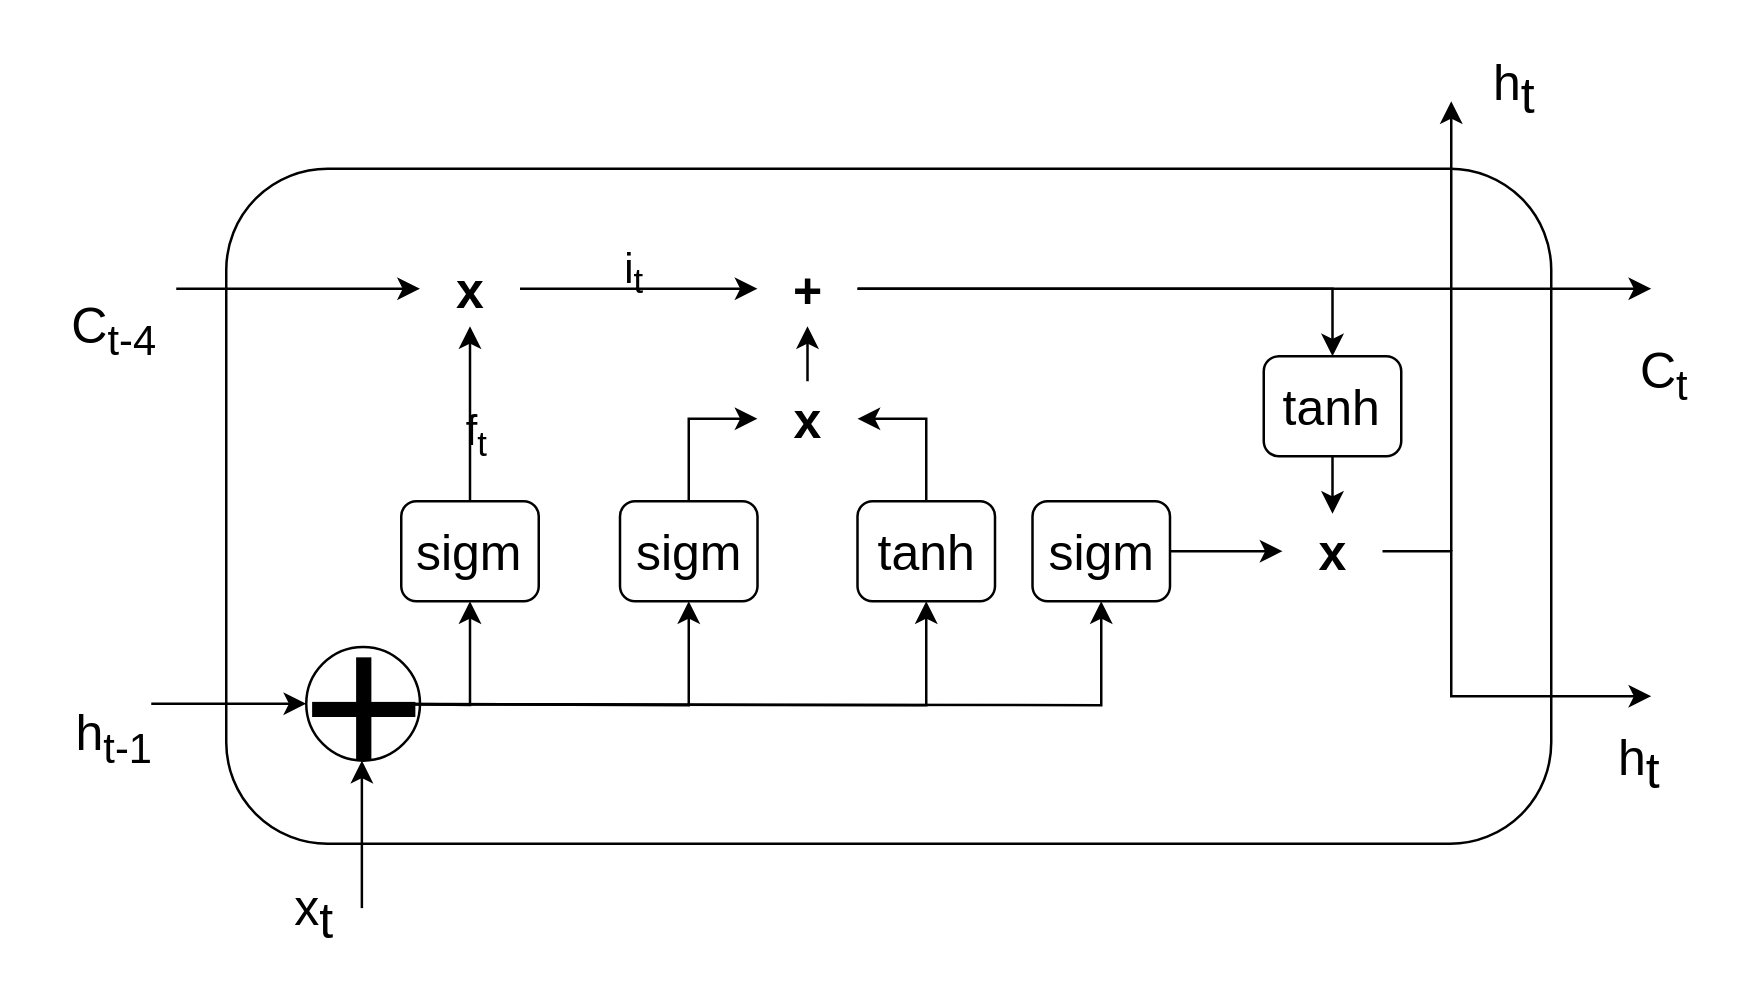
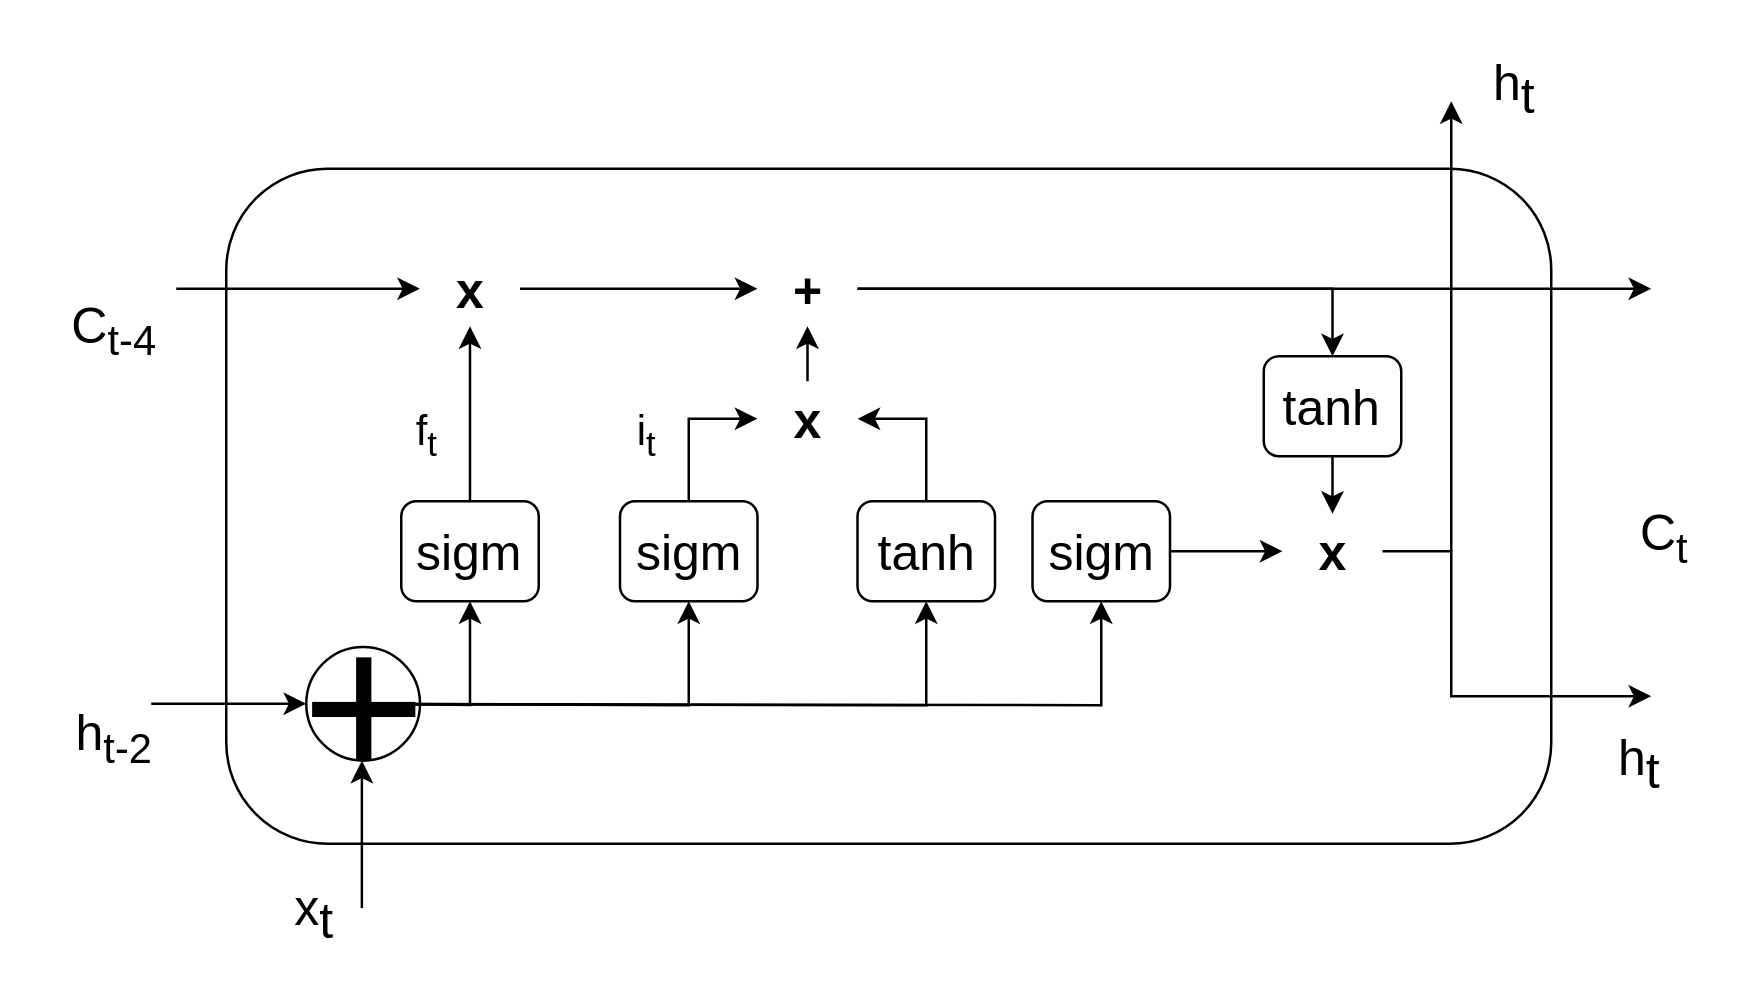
node "it": moved (633, 269) -> (645, 431)
node "Ct": moved (1664, 376) -> (1664, 539)
node "ft": moved (476, 431) -> (426, 431)
node "ht-1": label "ht-1" -> "ht-2"
